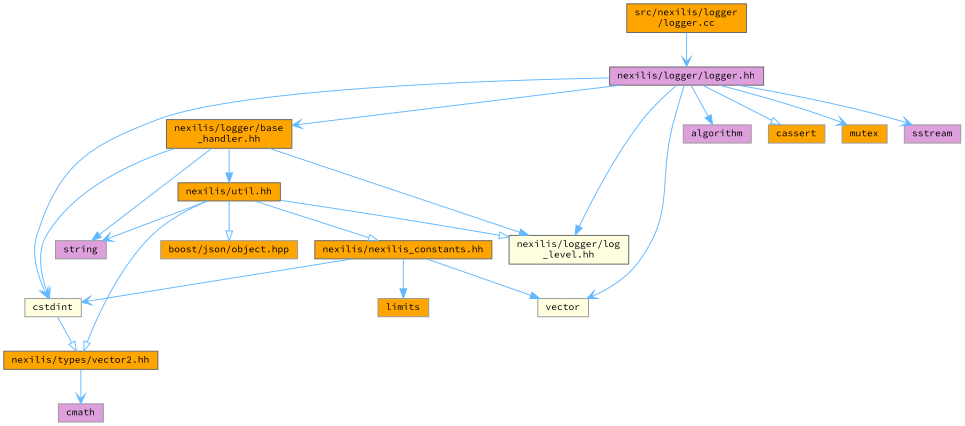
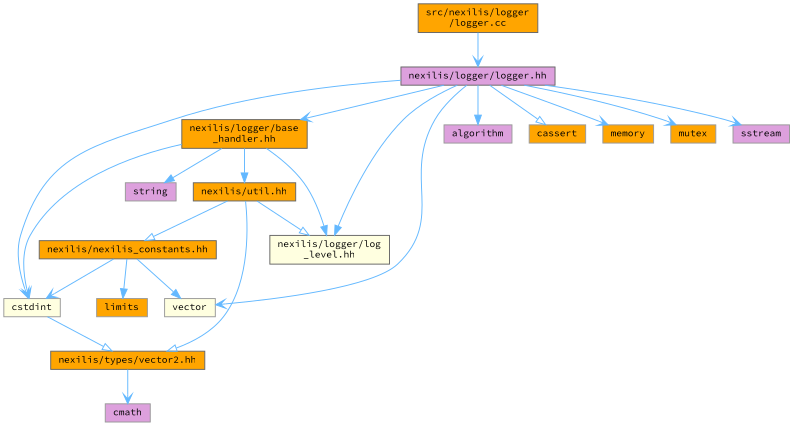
node "memory": added
edge "nexilis/util.hh" -> "string": removed
node "boost/json/object.hpp": removed
